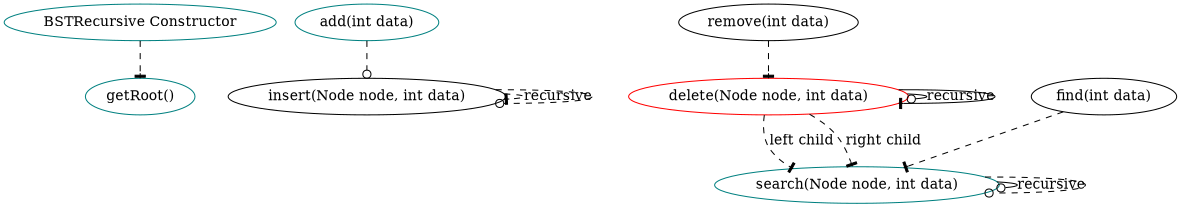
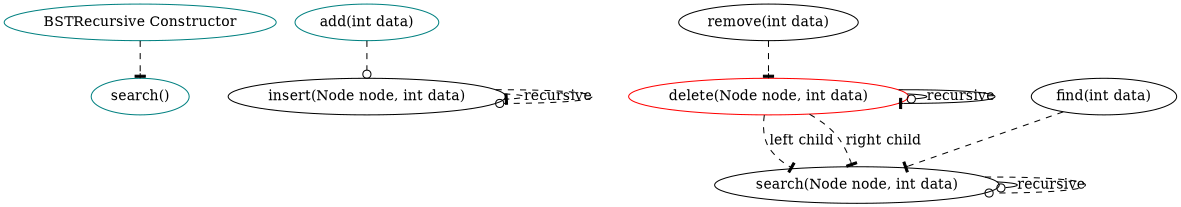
node "getRoot()": label "getRoot()" -> "search()"
node "search(Node node, int data)": color teal -> black
